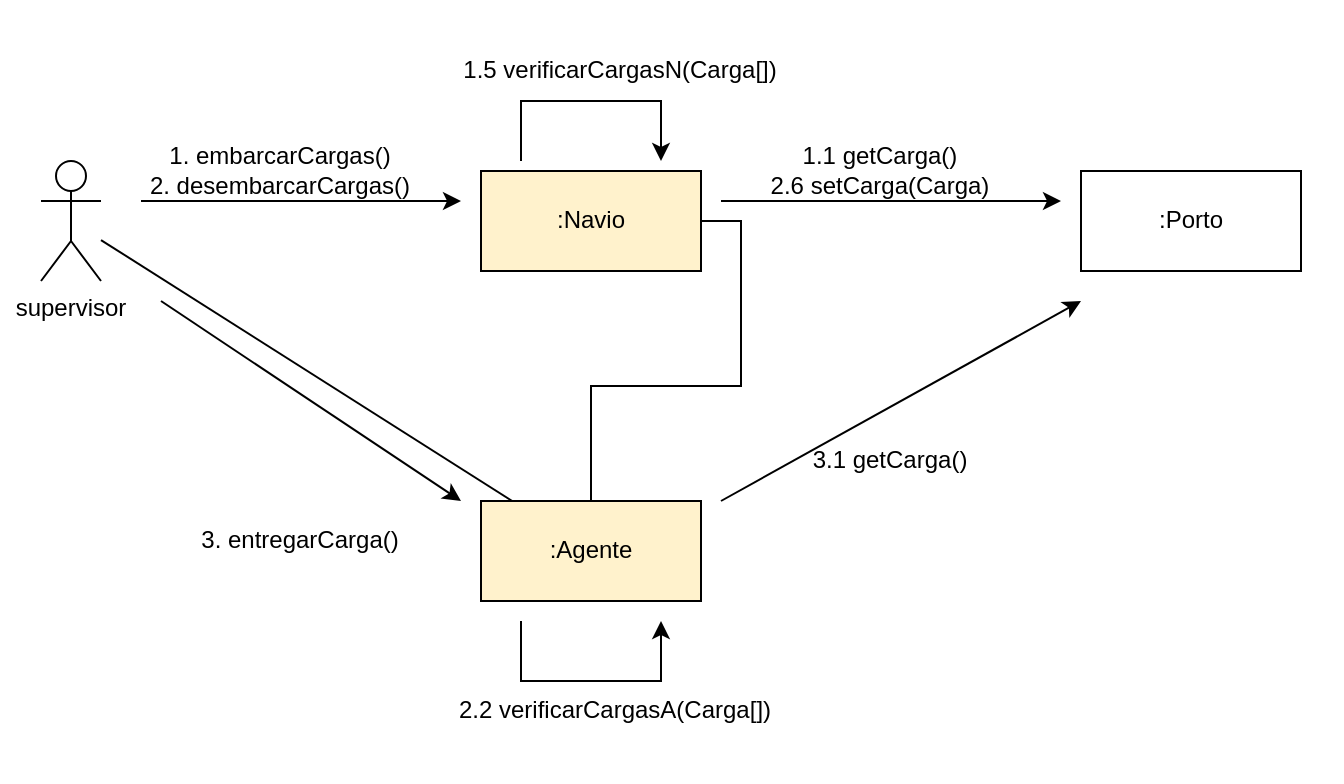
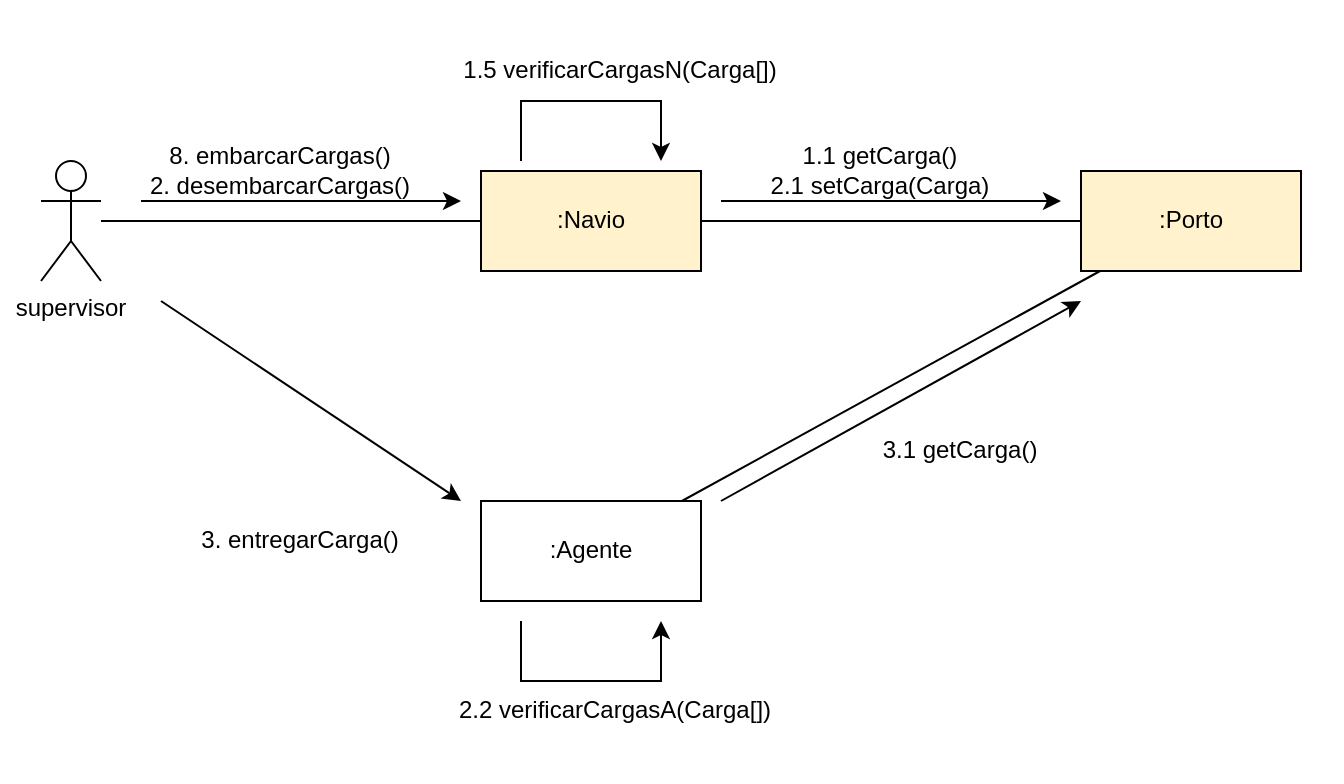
node "1. embarcarCargas() 2. desembarcarCargas()": label "1. embarcarCargas() 2. desembarcarCargas()" -> "8. embarcarCargas() 2. desembarcarCargas()"
node "1.1 getCarga() 2.6 setCarga(Carga)": label "1.1 getCarga() 2.6 setCarga(Carga)" -> "1.1 getCarga() 2.1 setCarga(Carga)"
node ":Porto": fillcolor #ffffff -> #fff2cc
edge "supervisor" -- ":Agente": now "supervisor" -- ":Navio"
edge ":Navio" -- ":Agente": now ":Navio" -- ":Porto"
edge ":Porto" -- ":Agente": added
node "3.1 getCarga()": moved (891, 461) -> (961, 451)
node ":Agente": fillcolor #fff2cc -> #ffffff
